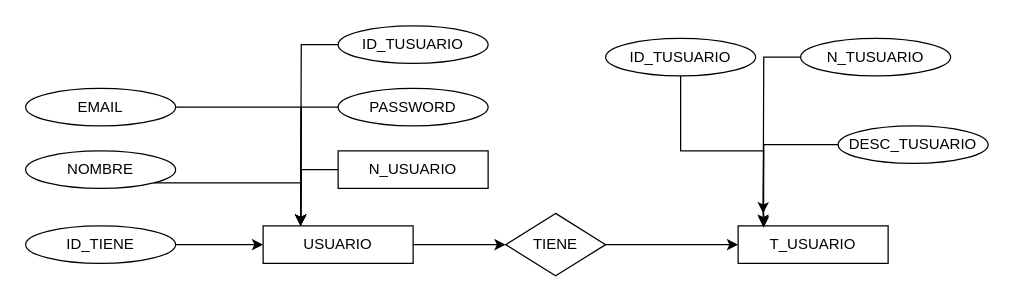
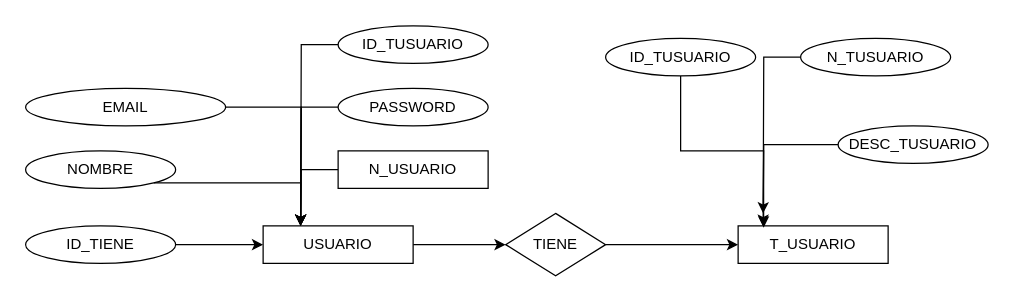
node "EMAIL": size 150x38 -> 200x38
